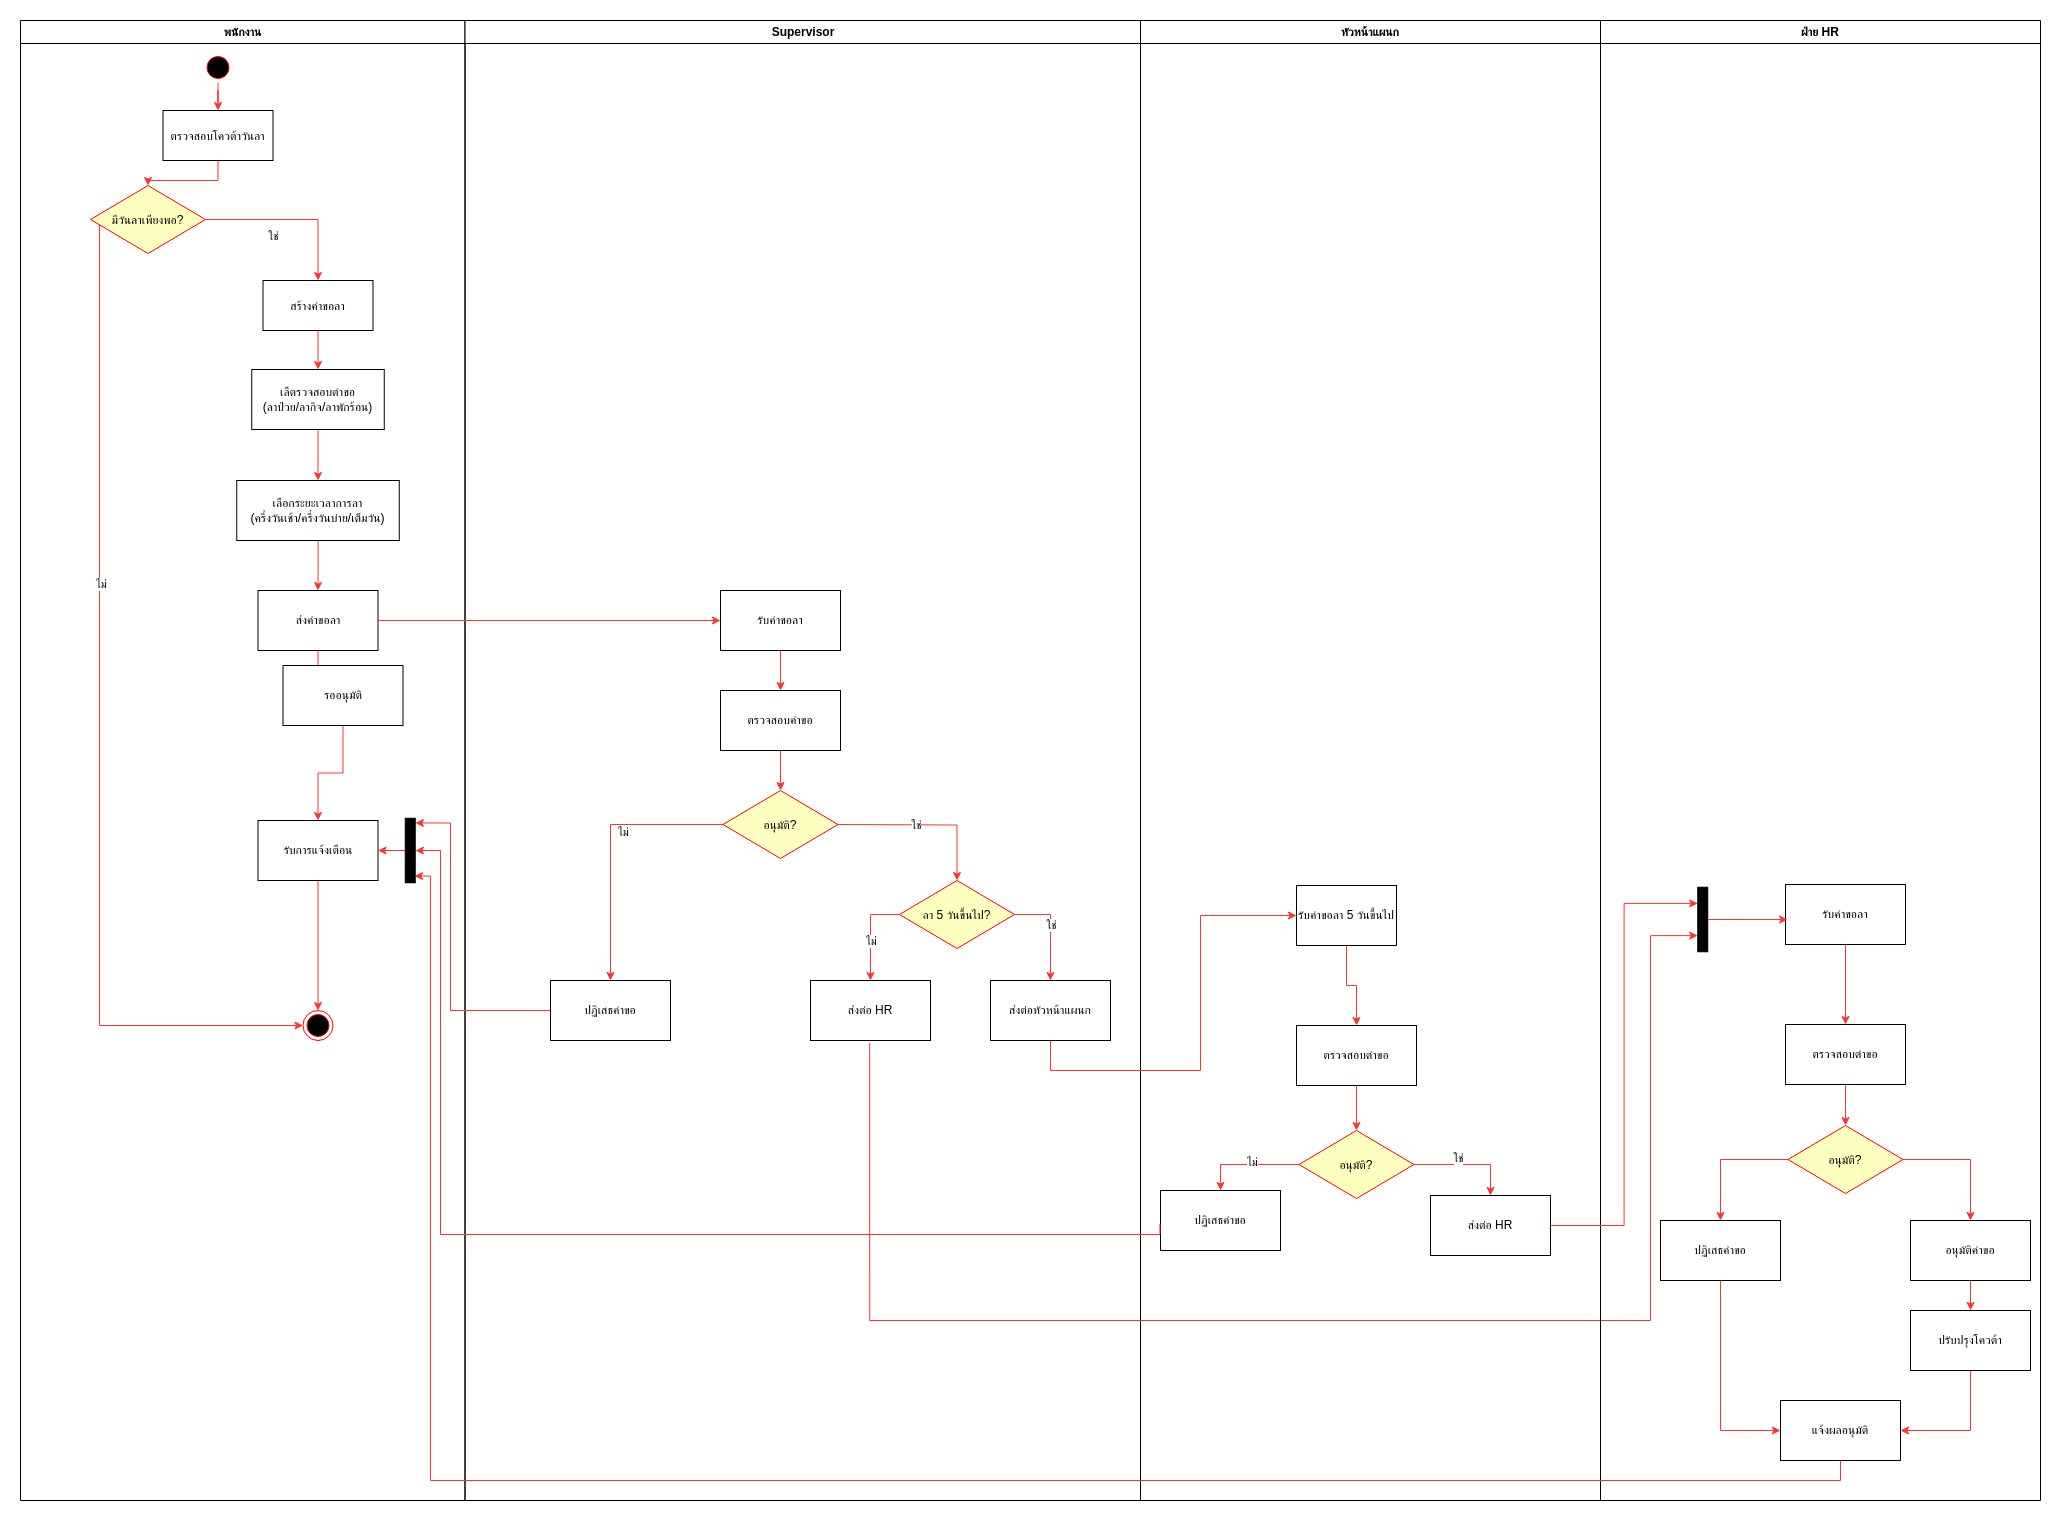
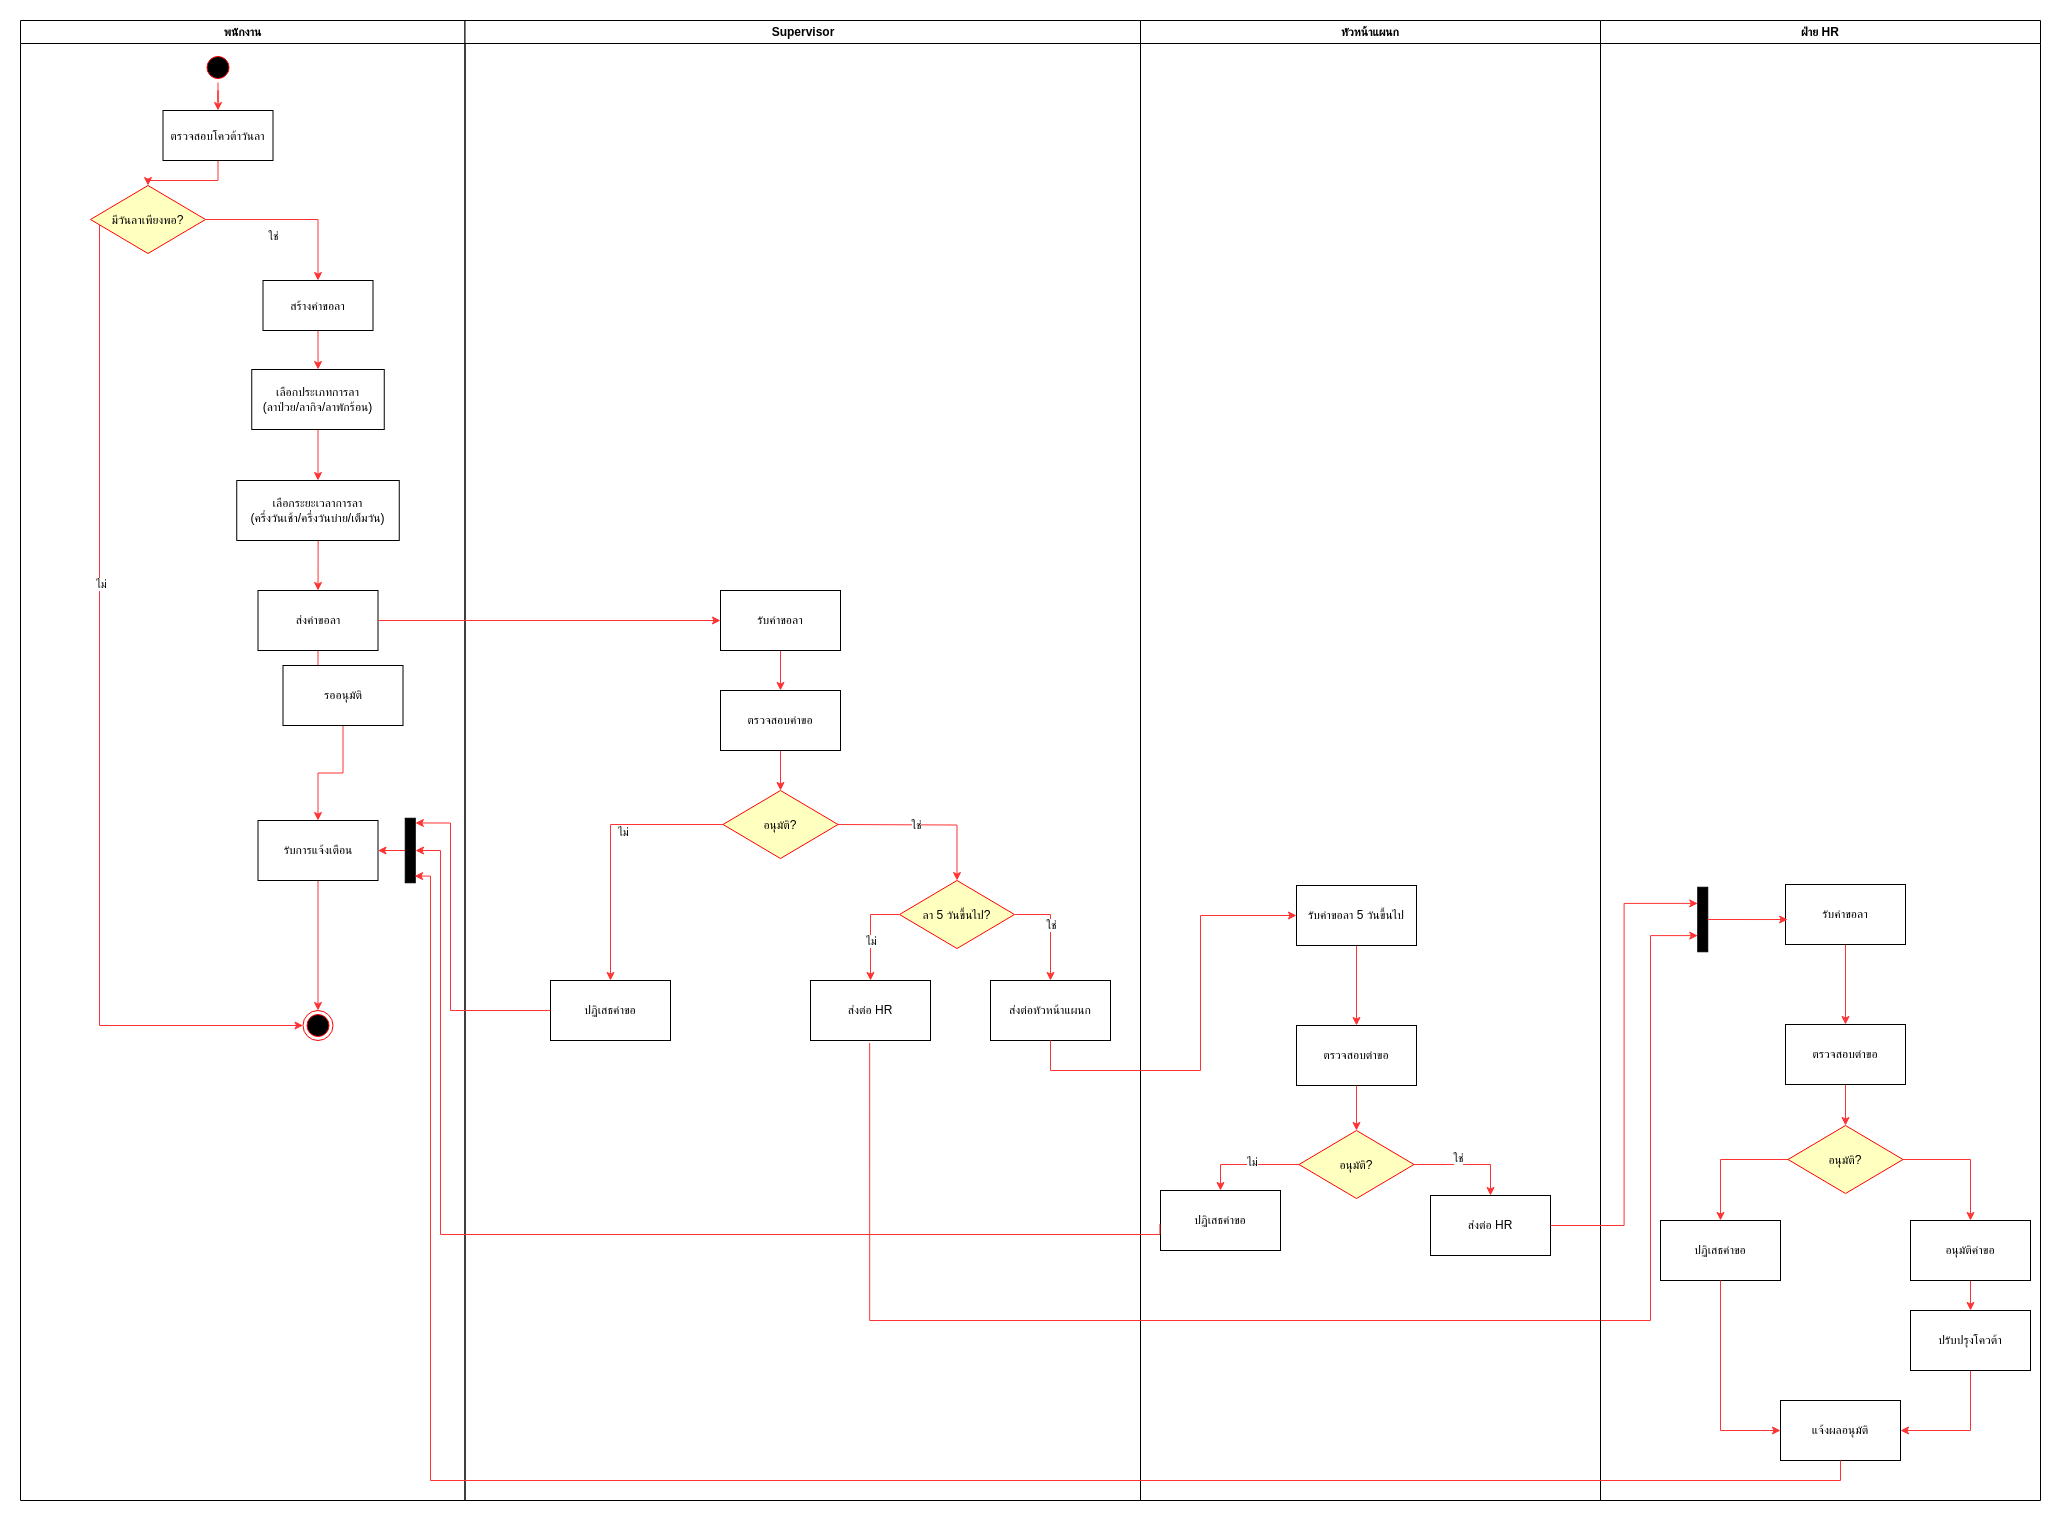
node "เลืตรวจสอบตำขอ (ลาป่วย/ลากิจ/ลาพักร้อน)": label "เลืตรวจสอบตำขอ (ลาป่วย/ลากิจ/ลาพักร้อน)" -> "เลือกประเภทการลา (ลาป่วย/ลากิจ/ลาพักร้อน)"
node "รับคำขอลา 5 วันขึ้นไป": size 100x60 -> 120x60
